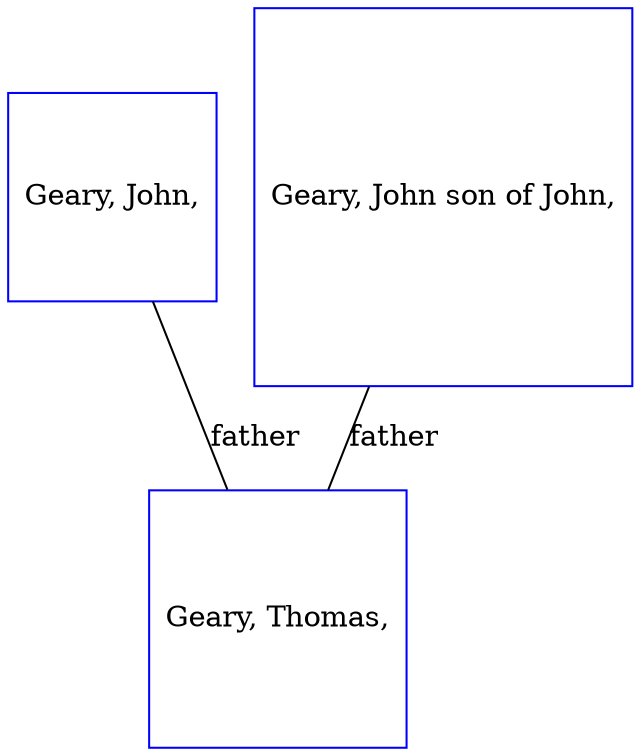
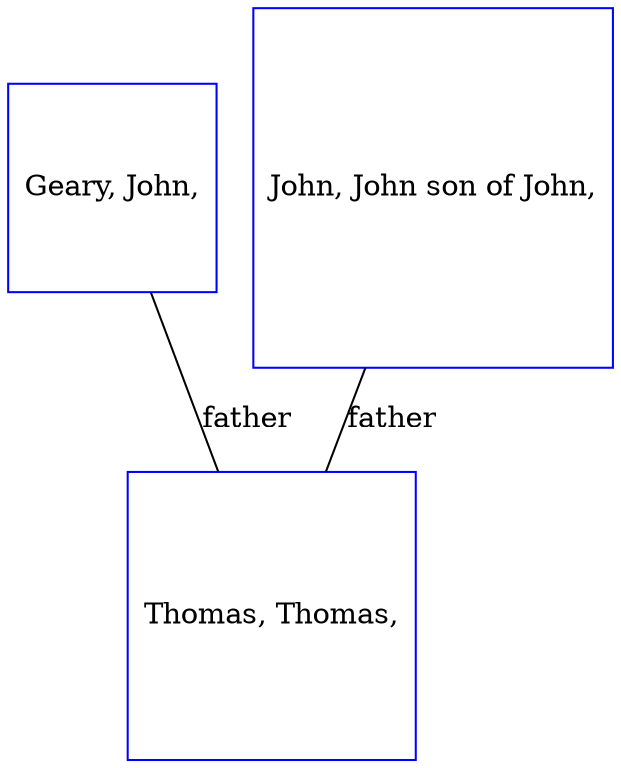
node "Geary, John son of John,": label "Geary, John son of John," -> "John, John son of John,"
node "Geary, Thomas,": label "Geary, Thomas," -> "Thomas, Thomas,"
